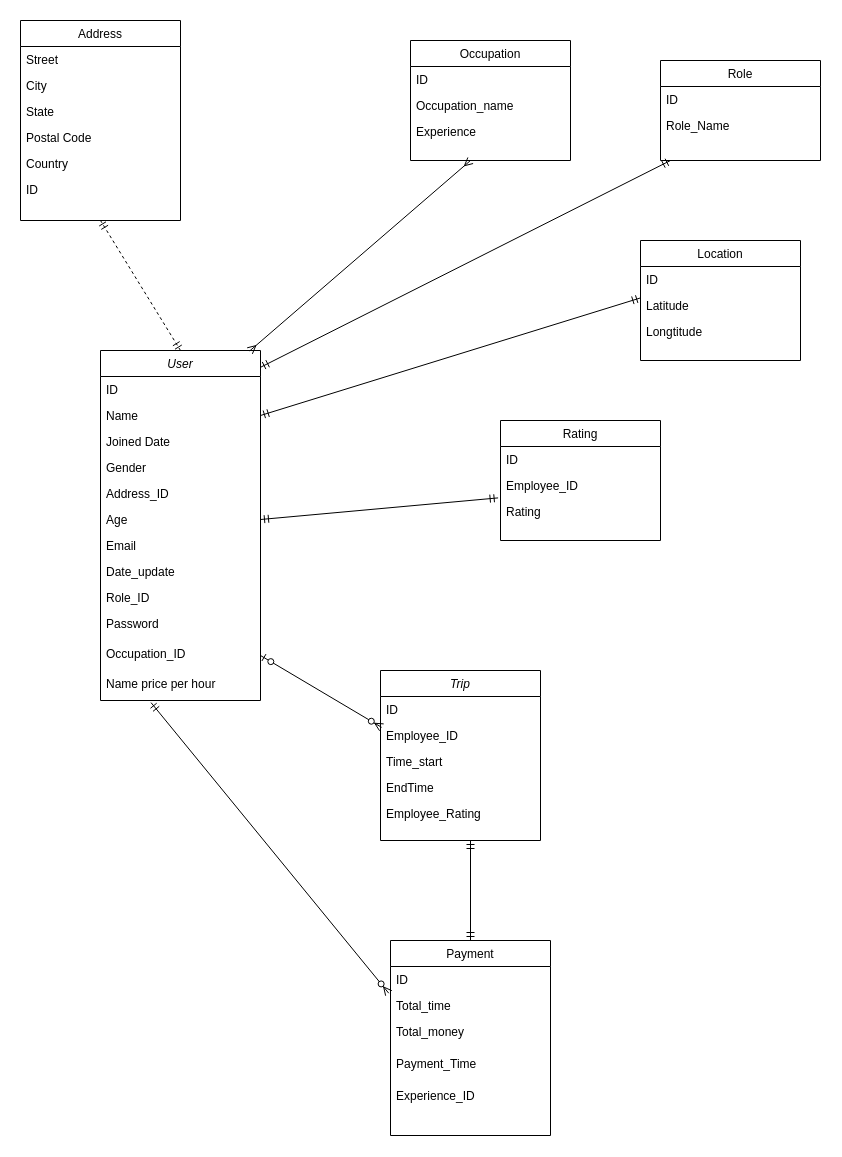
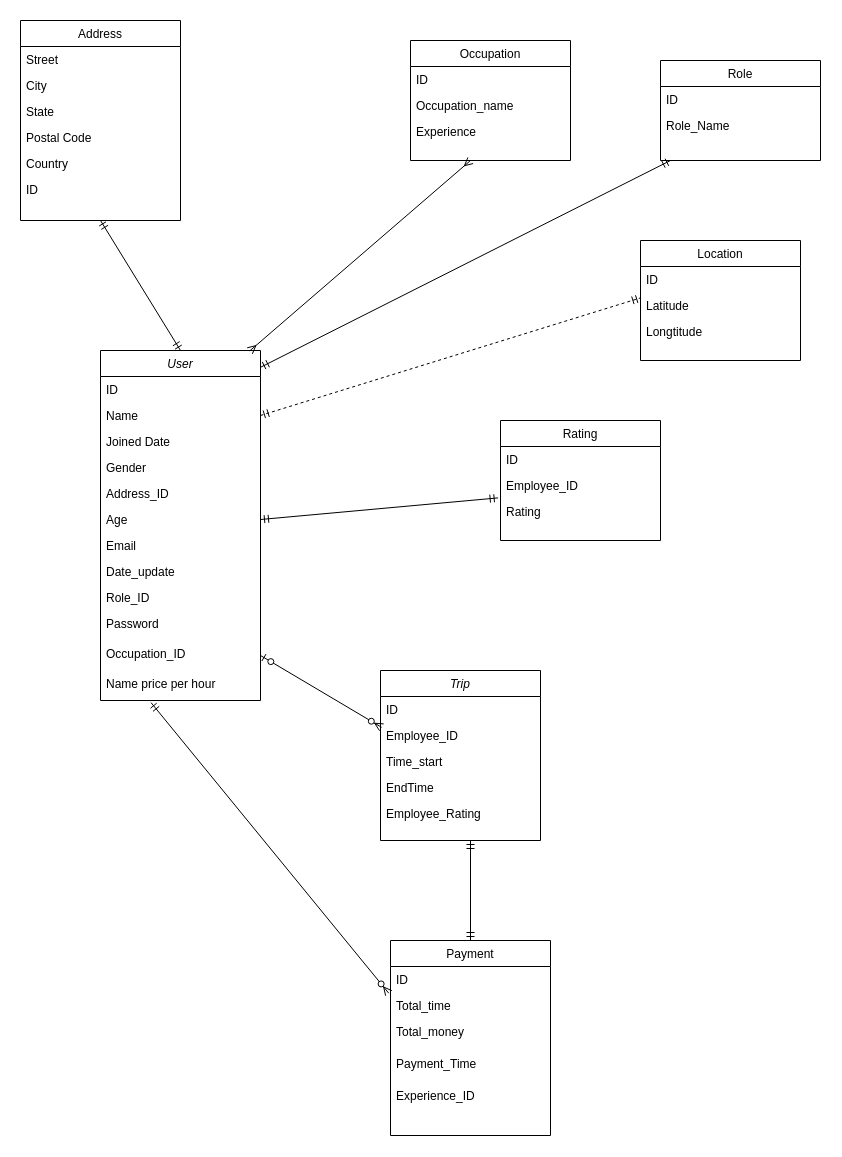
edge "Address" -- "User": style dashed -> solid
edge "Latitude" -- "Name": style solid -> dashed
